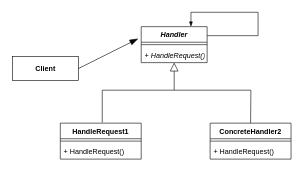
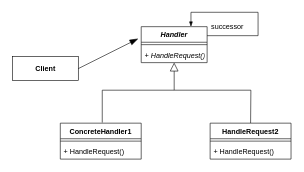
node "successor": added
node "HandleRequest1": label "HandleRequest1" -> "ConcreteHandler1"
node "ConcreteHandler2": label "ConcreteHandler2" -> "HandleRequest2"
